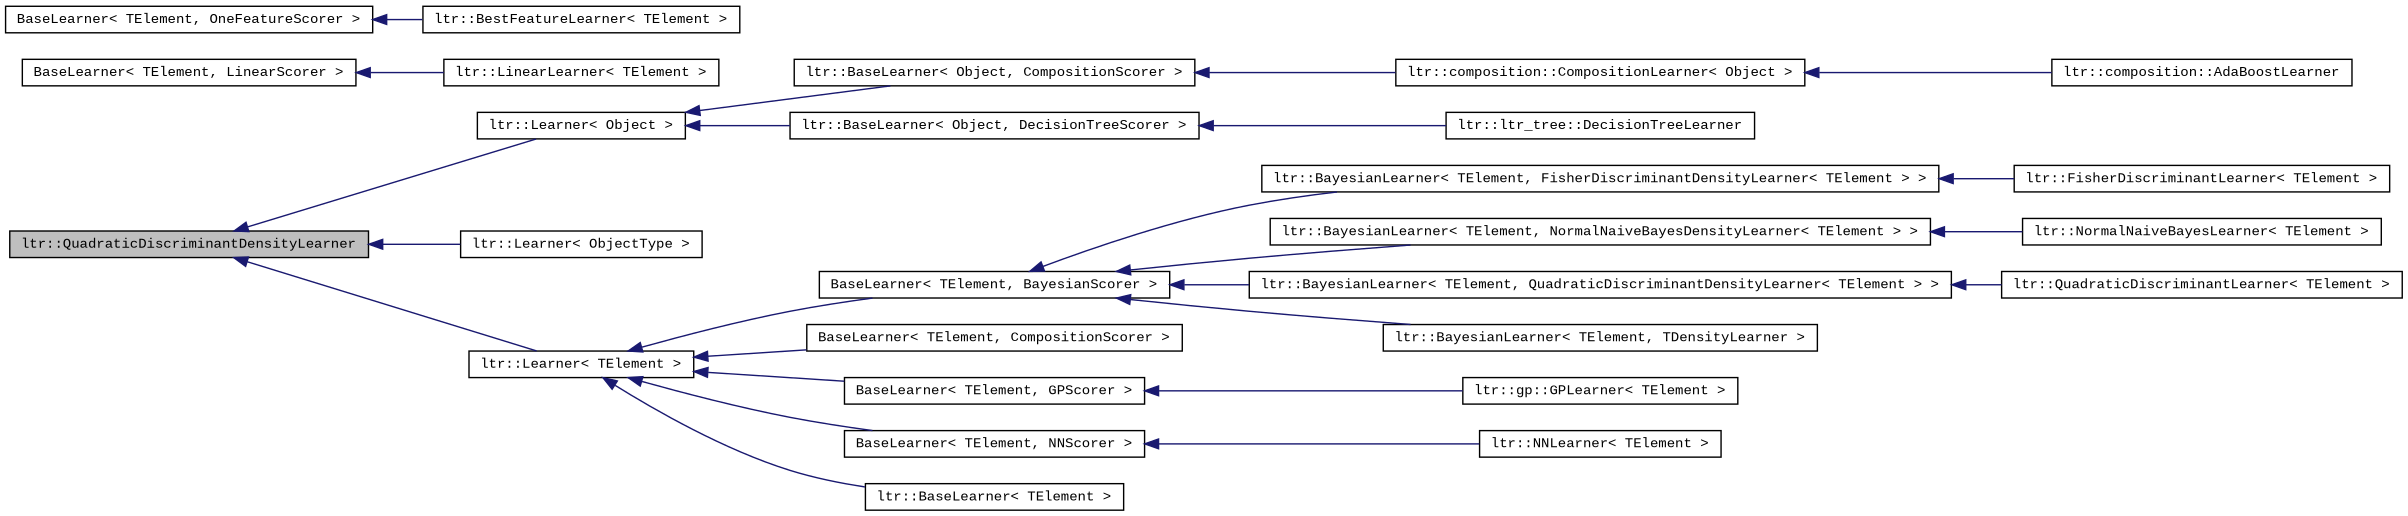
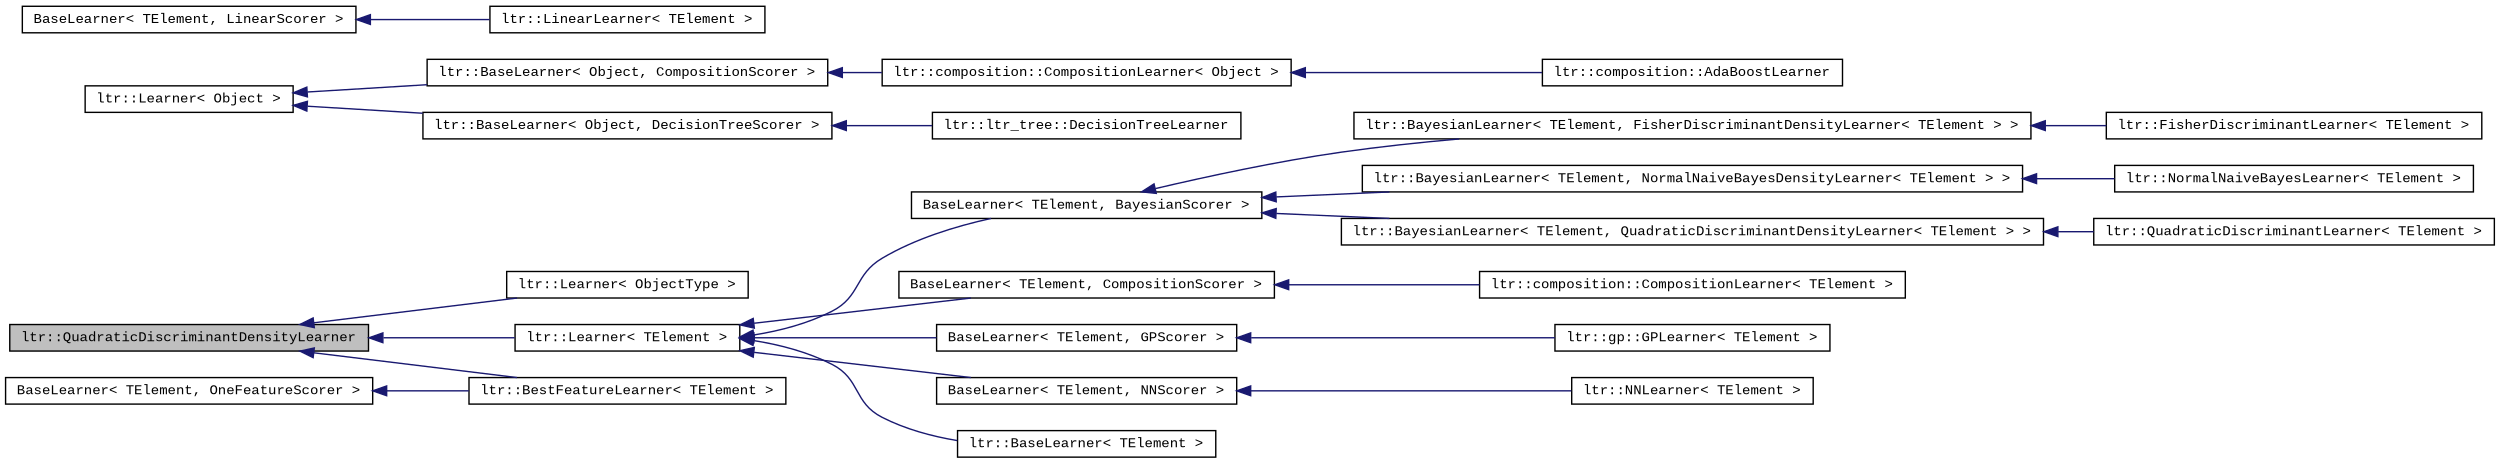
edge "ltr::Learner< Object >" -> "ltr::QuadraticDiscriminantDensityLearner": now "ltr::BestFeatureLearner< TElement >" -> "ltr::QuadraticDiscriminantDensityLearner"
node "ltr::composition::CompositionLearner< TElement >": added
node "ltr::BayesianLearner< TElement, TDensityLearner >": removed
